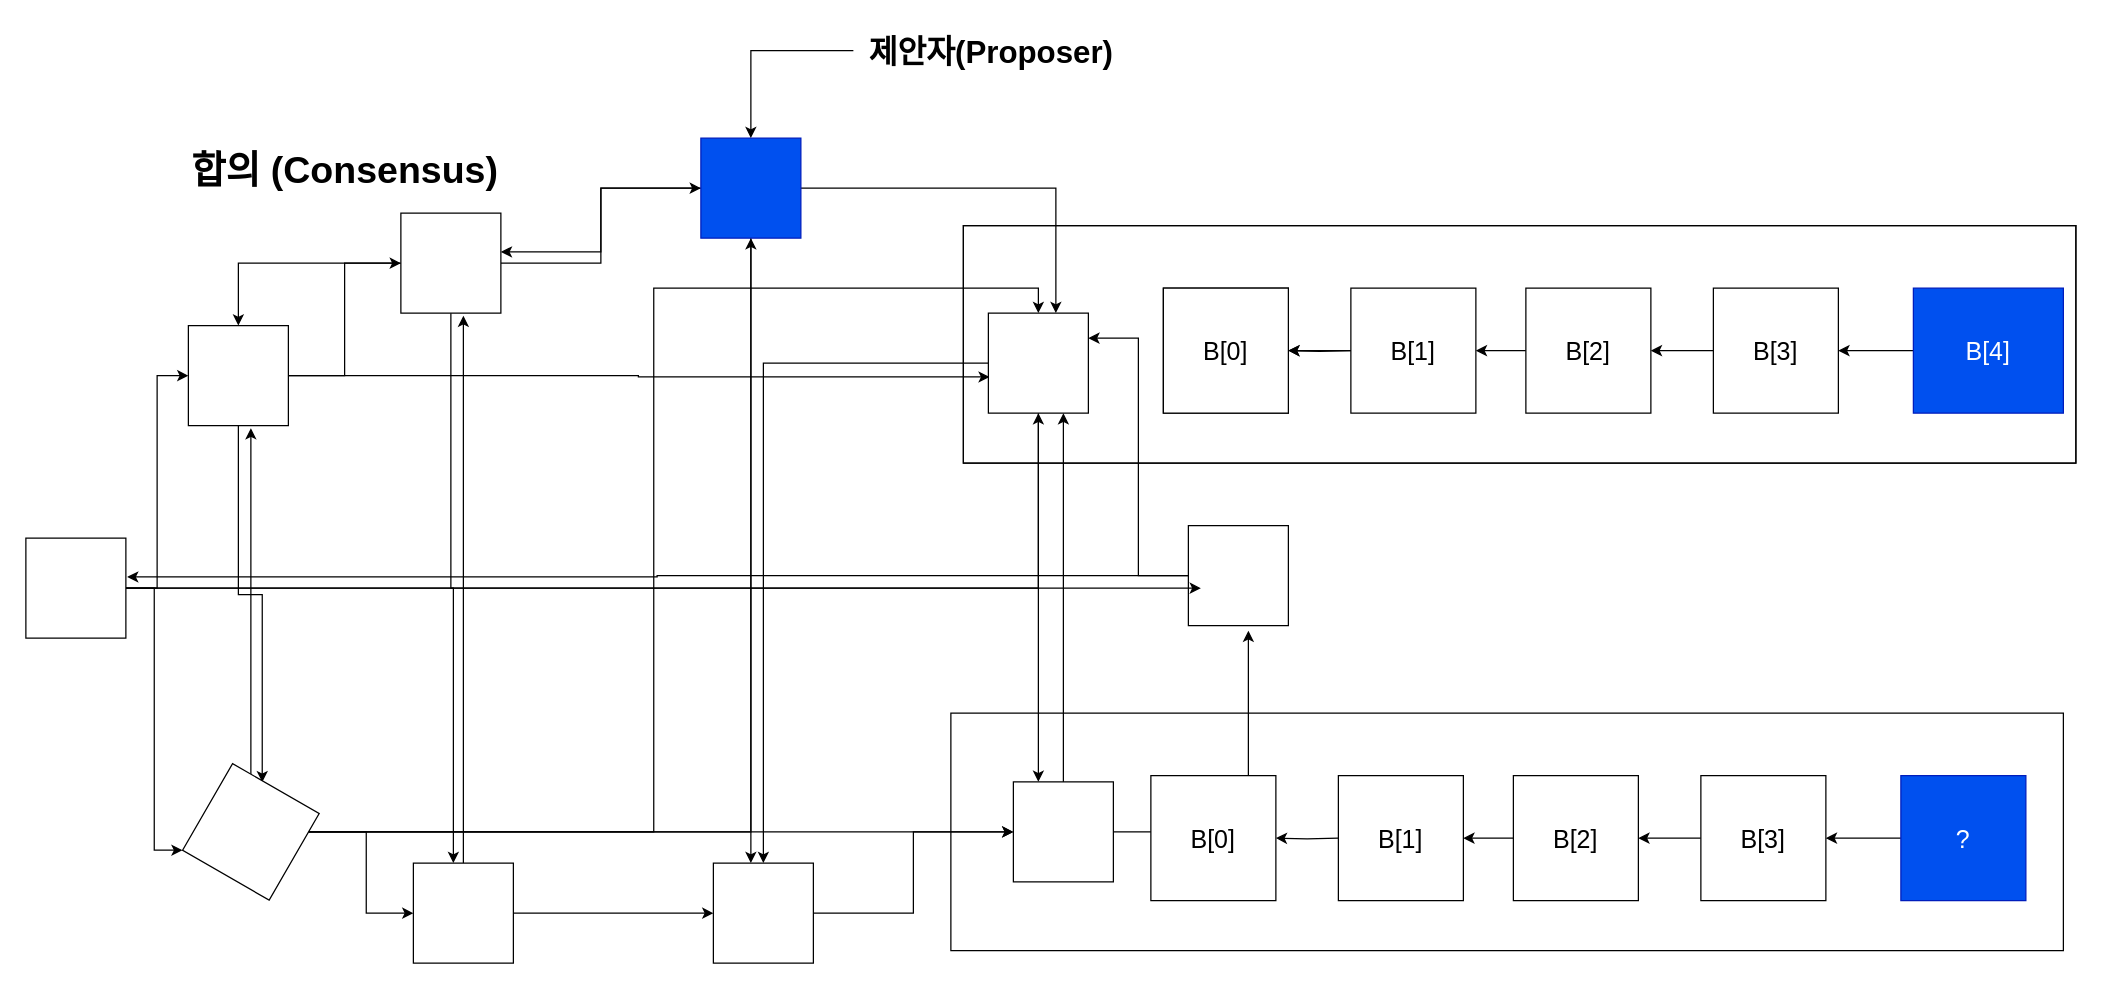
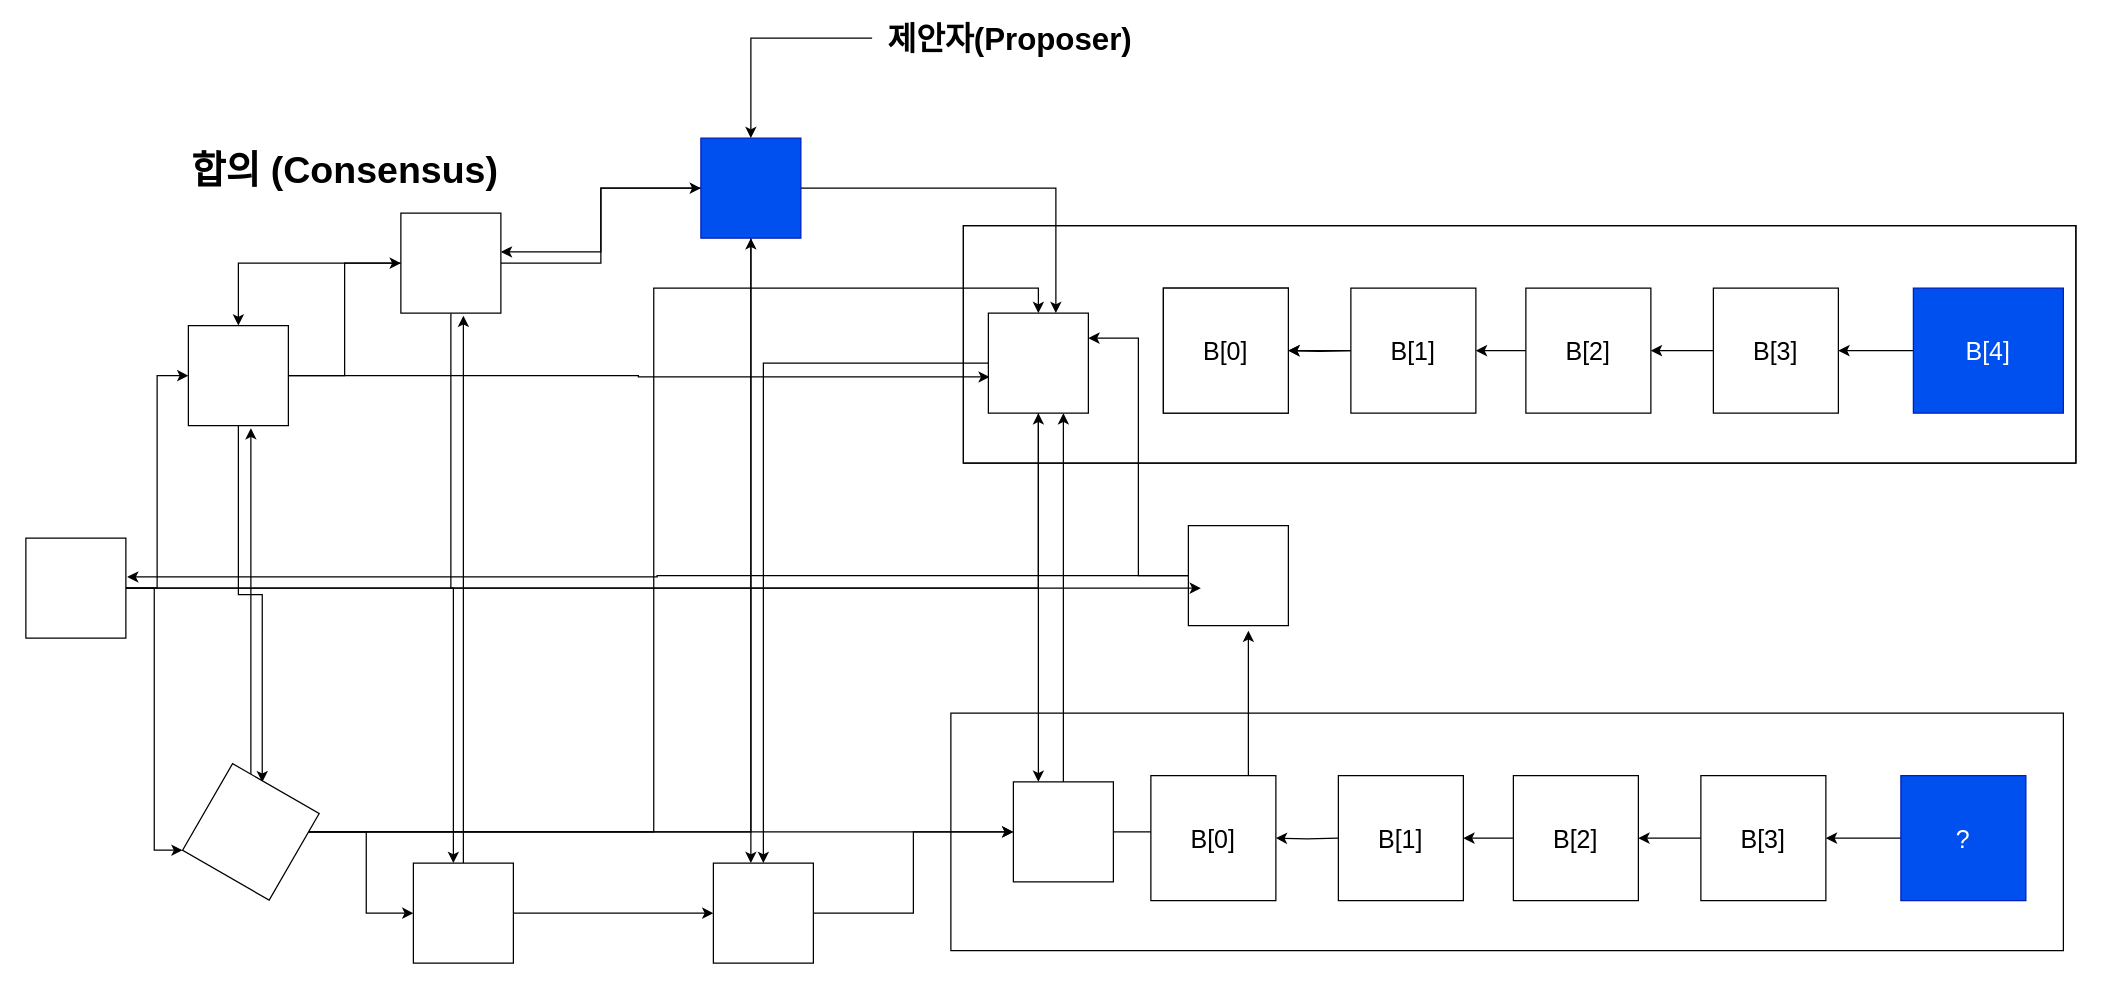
node "제안자(Proposer)": moved (991, 51) -> (1009, 38)
